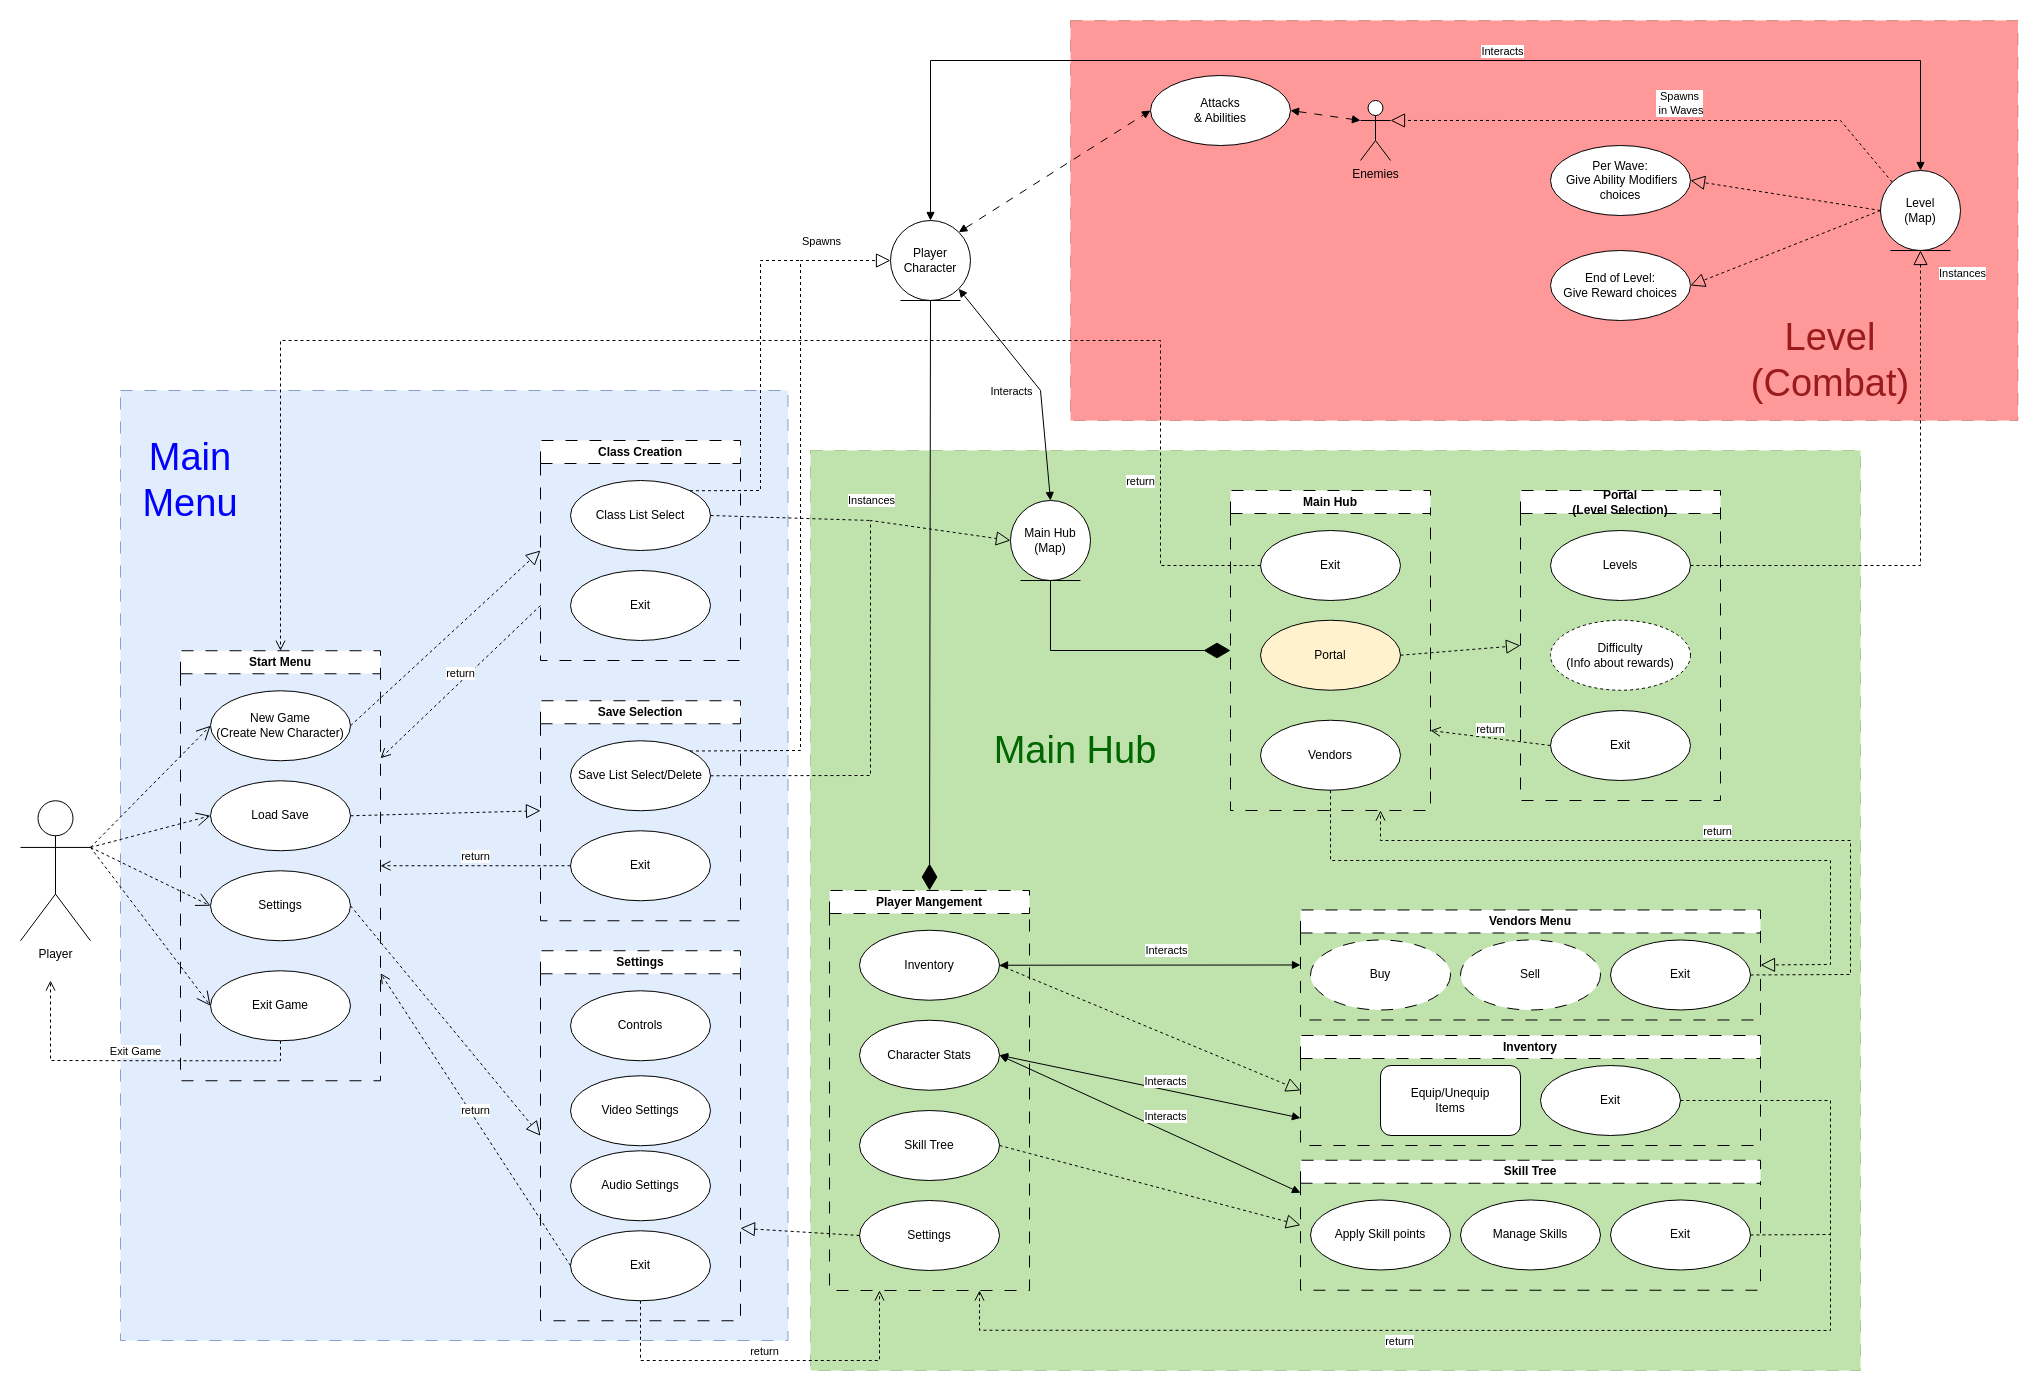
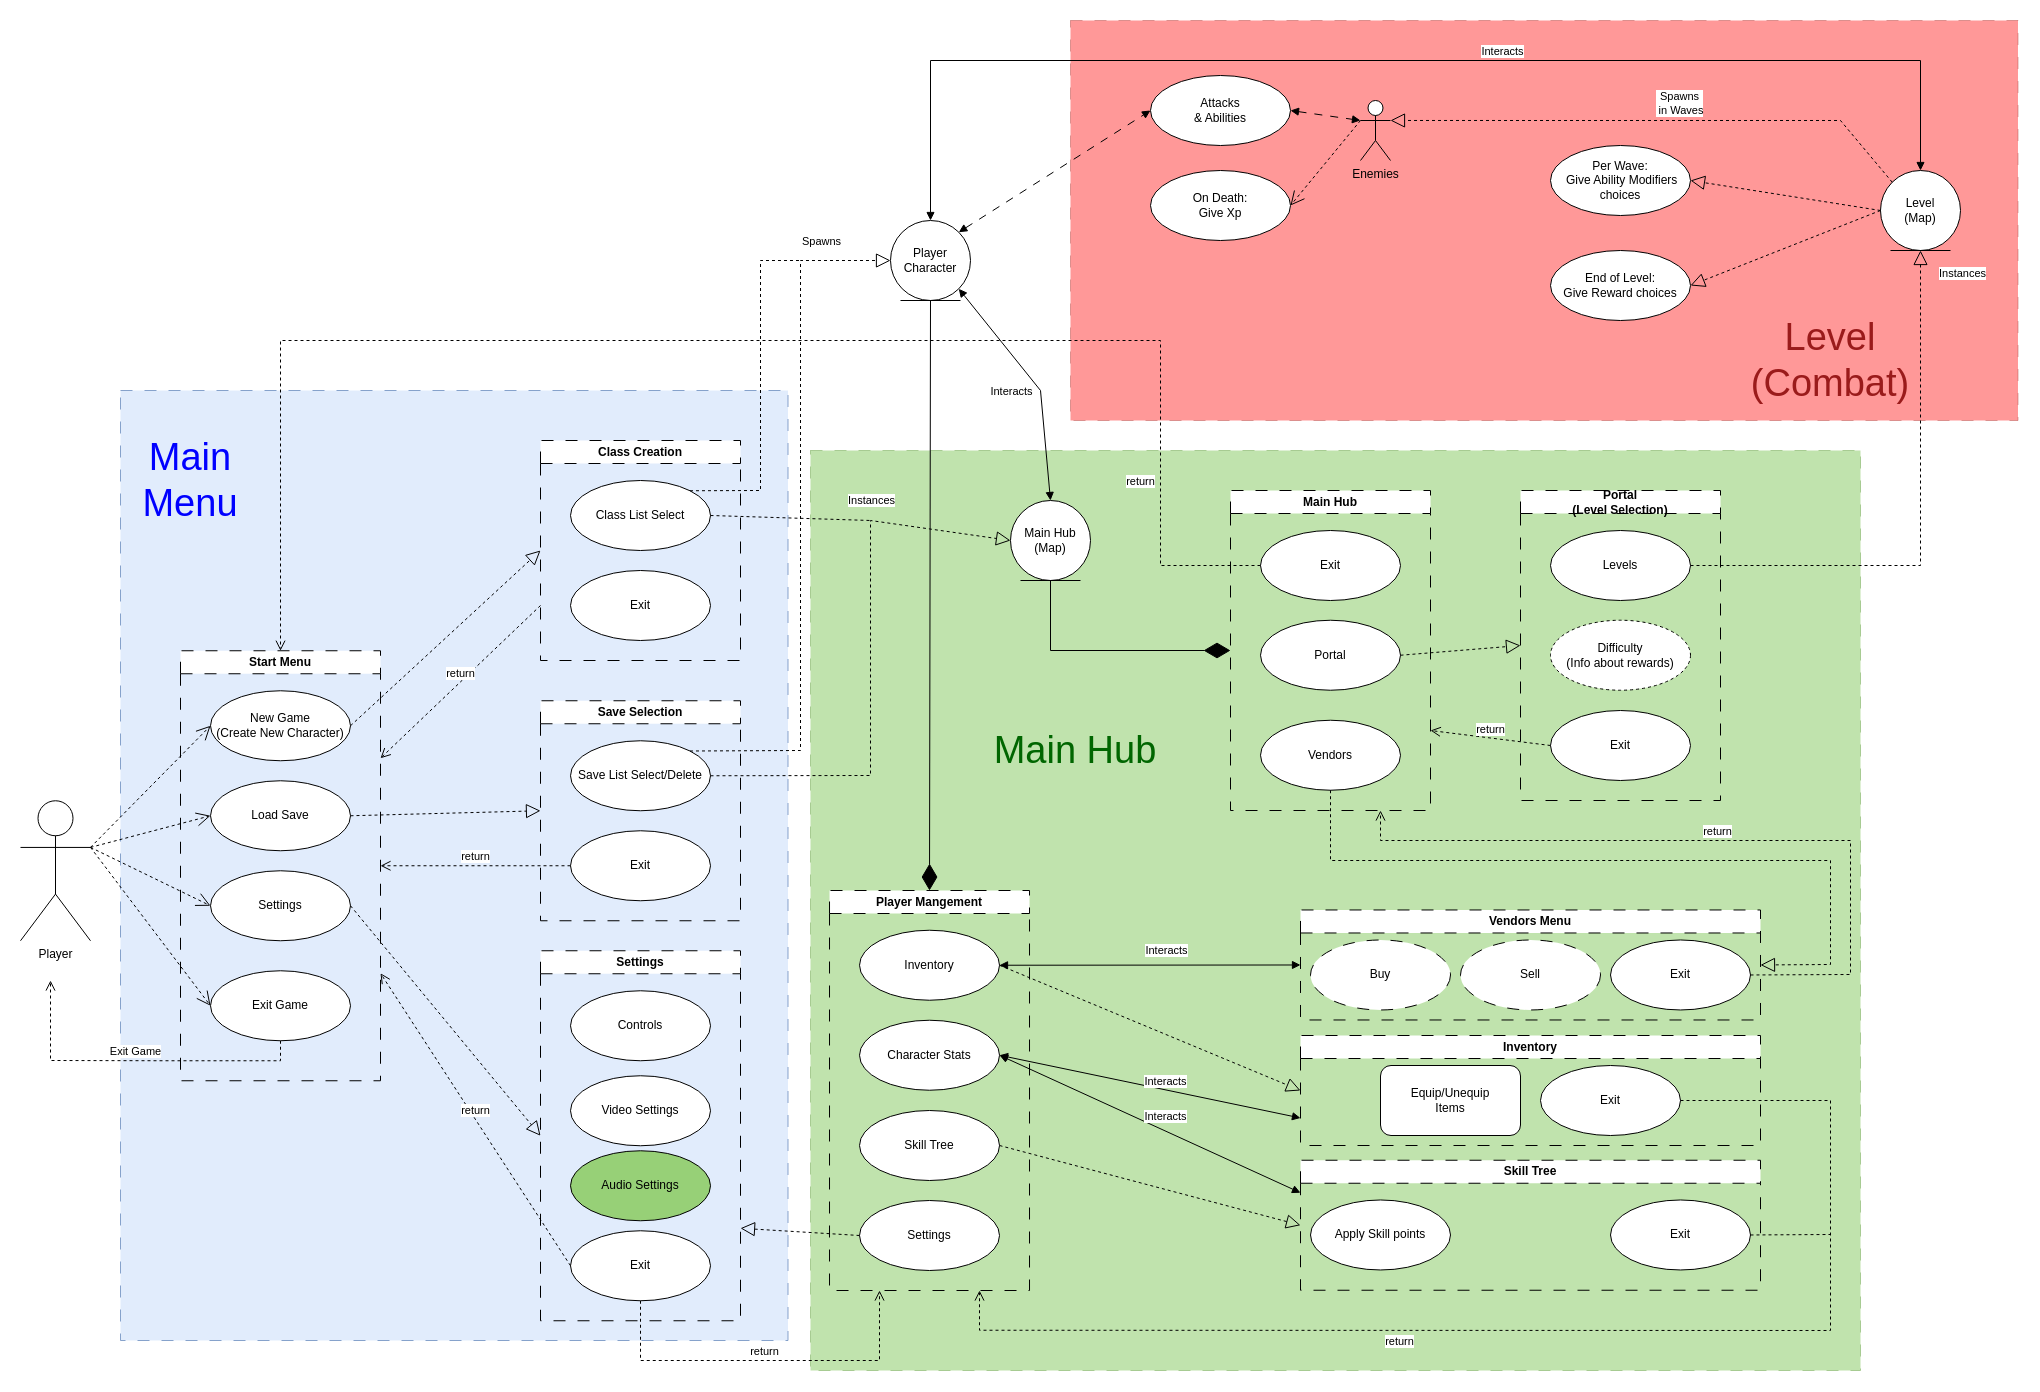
edge "Enemies" -> "On Death: Give Xp": added
node "On Death: Give Xp": added
node "Portal": fillcolor #fff2cc -> #ffffff
node "Audio Settings": fillcolor #ffffff -> #97d077
node "Manage Skills": removed
